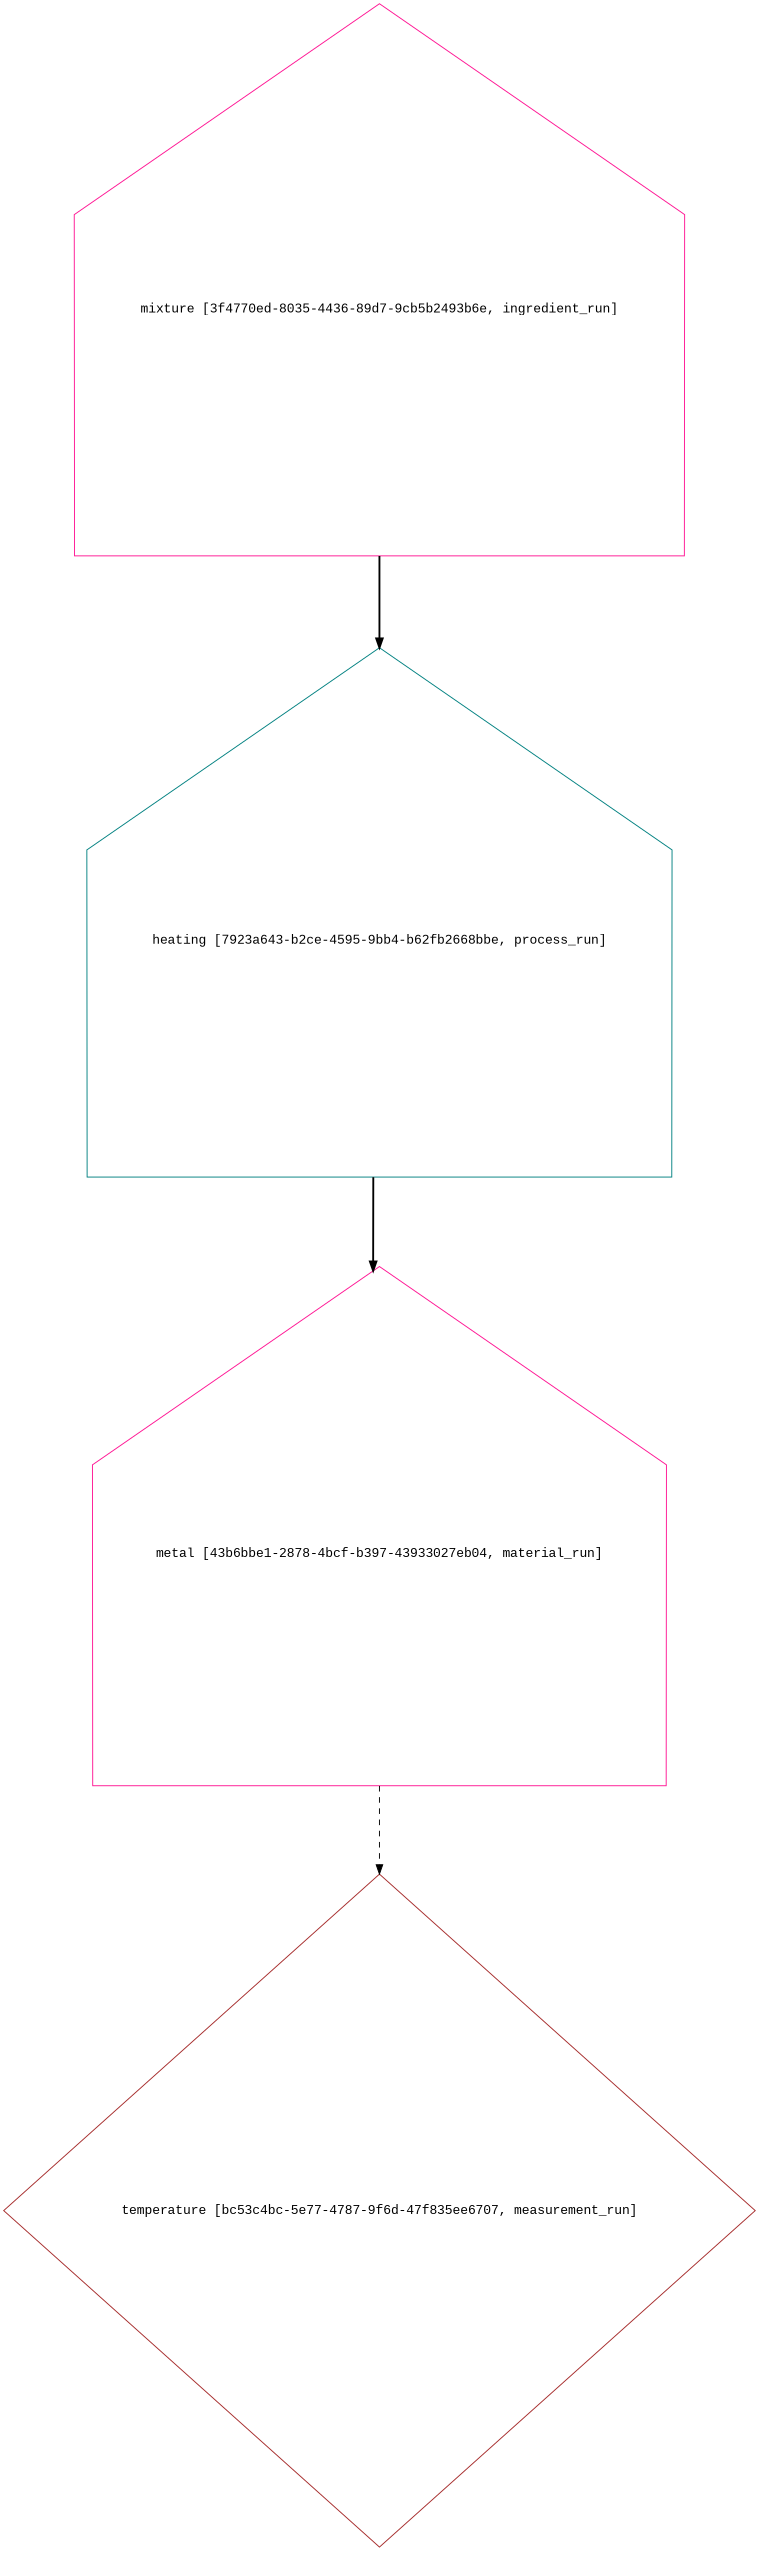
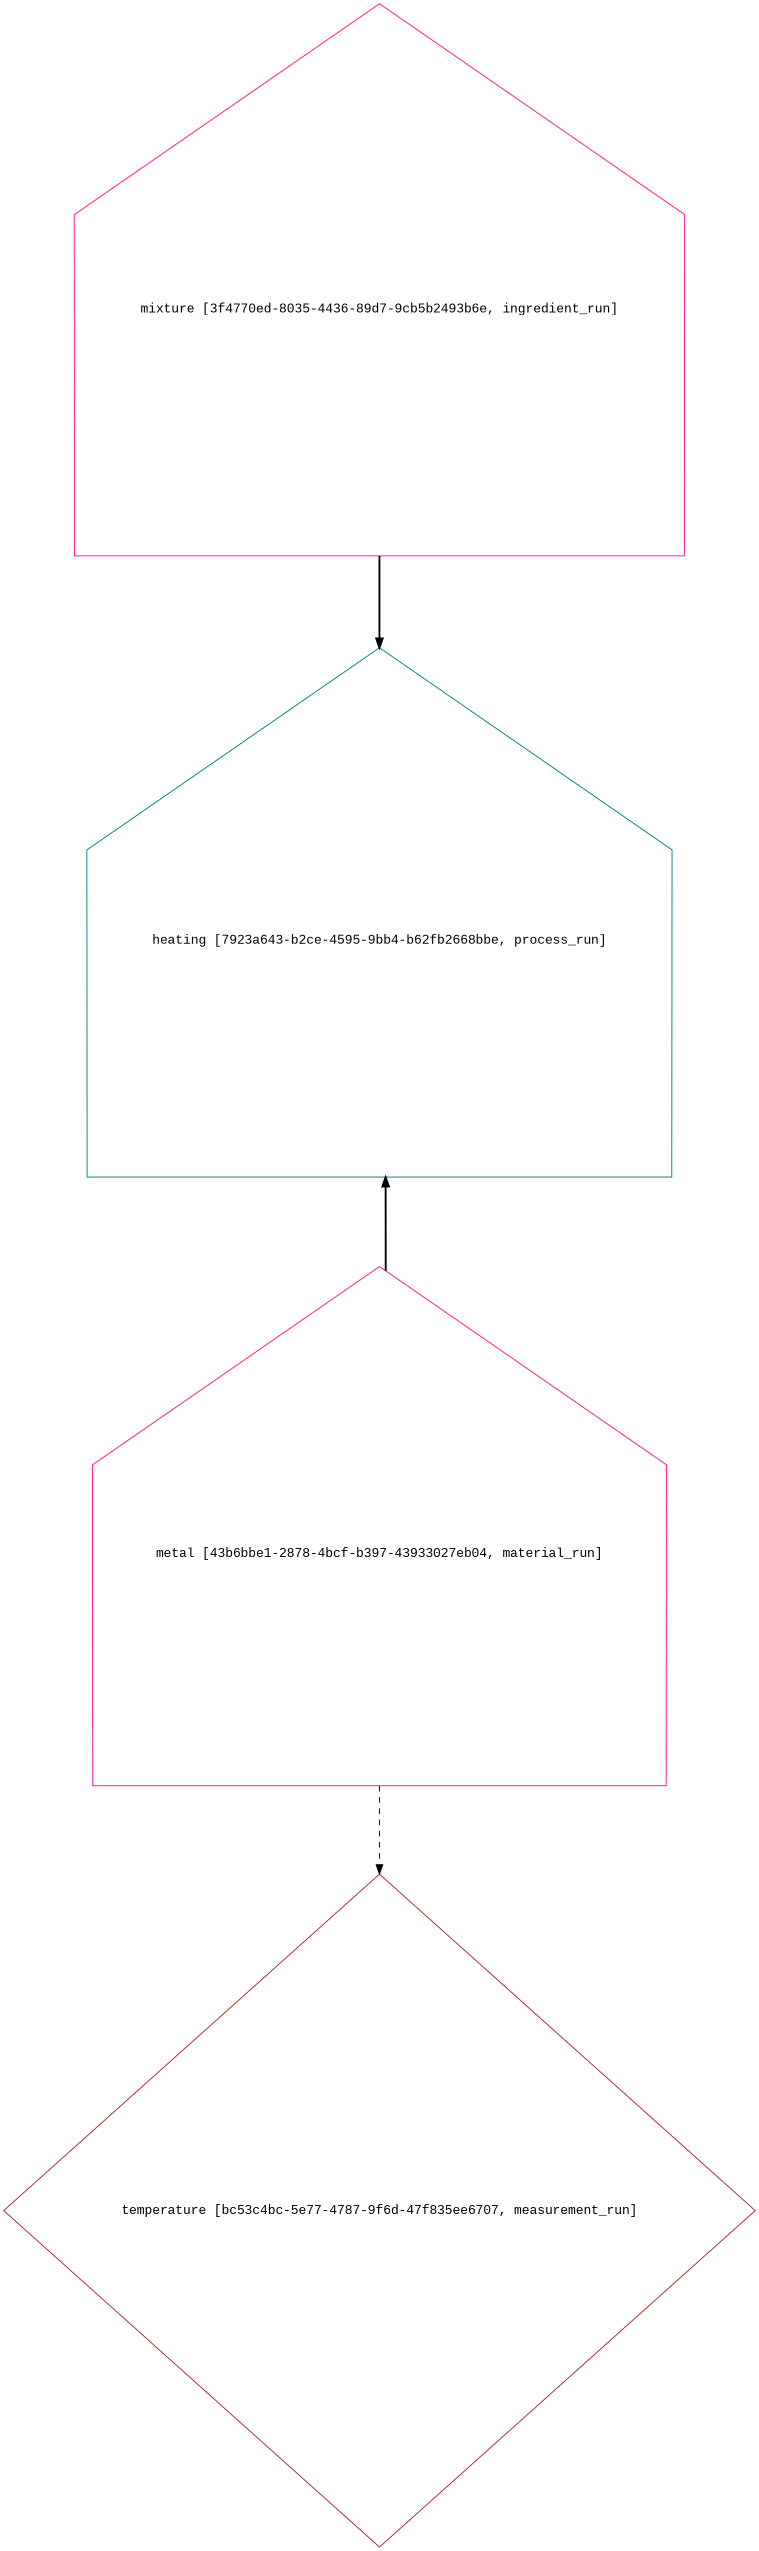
edge "heating [7923a643-b2ce-4595-9bb4-b62fb2668bbe, process_run]" -> "metal [43b6bbe1-2878-4bcf-b397-43933027eb04, material_run]": reversed
